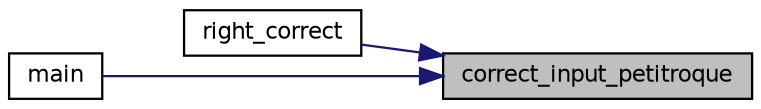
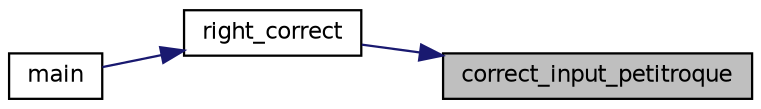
edge "main" -> "correct_input_petitroque": now "main" -> "right_correct"
